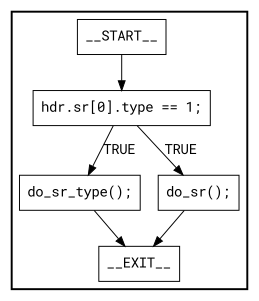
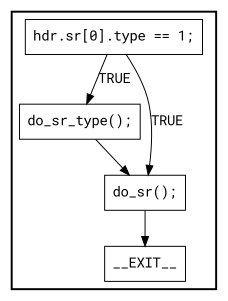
node "__START__": removed
edge "do_sr_type();" -> "__EXIT__": now "do_sr_type();" -> "do_sr();"
